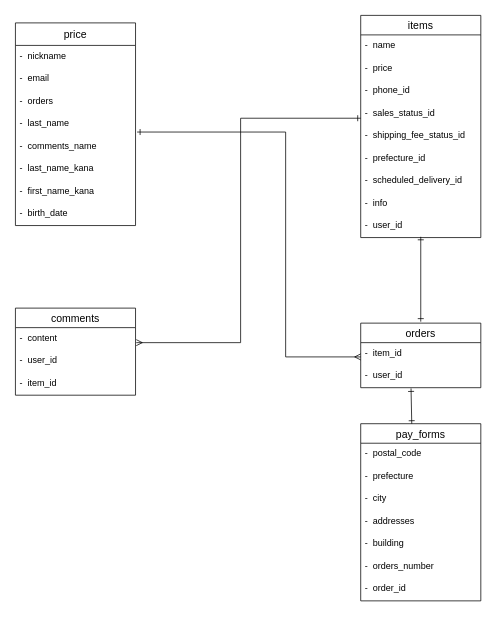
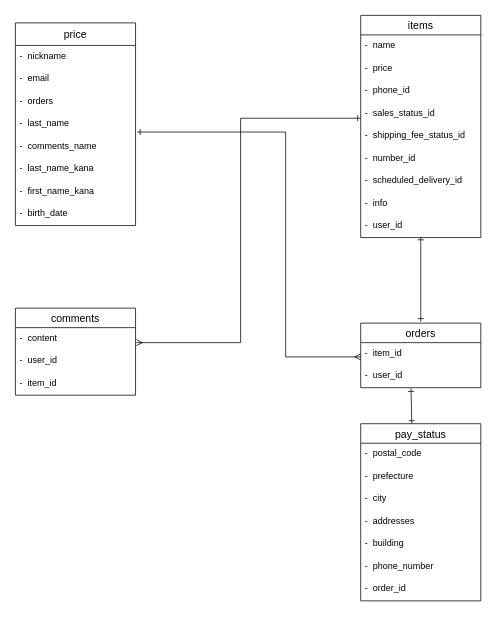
node "- prefecture_id": label "- prefecture_id" -> "- number_id"
node "pay_forms": label "pay_forms" -> "pay_status"
node "- orders_number": label "- orders_number" -> "- phone_number"
